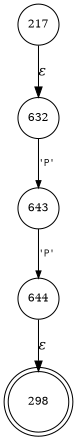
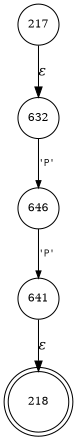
node "643": label "643" -> "646"
node "644": label "644" -> "641"
node "298": label "298" -> "218"
